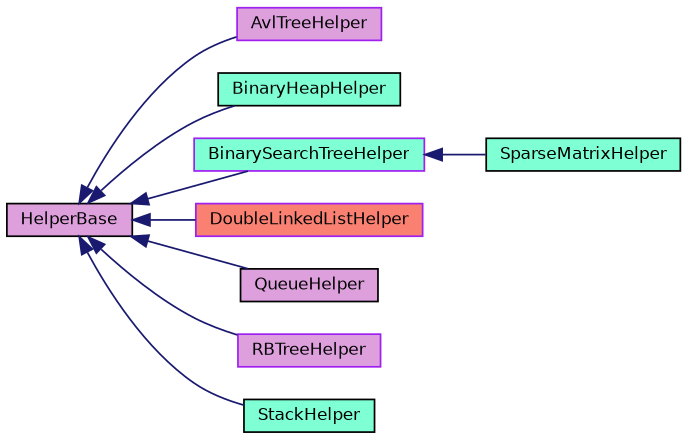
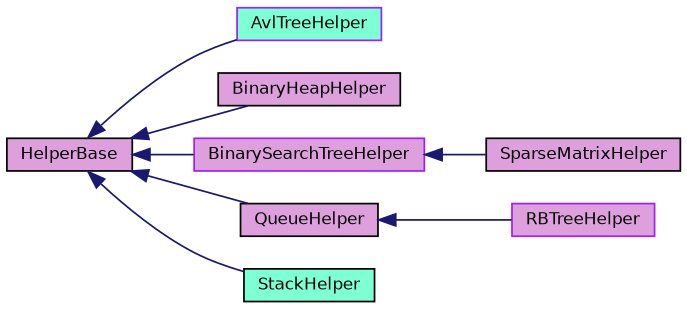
node "AvlTreeHelper": fillcolor plum -> aquamarine
node "BinaryHeapHelper": fillcolor aquamarine -> plum
node "BinarySearchTreeHelper": fillcolor aquamarine -> plum
node "SparseMatrixHelper": fillcolor aquamarine -> plum
node "DoubleLinkedListHelper": removed
edge "RBTreeHelper" -> "HelperBase": now "RBTreeHelper" -> "QueueHelper"
